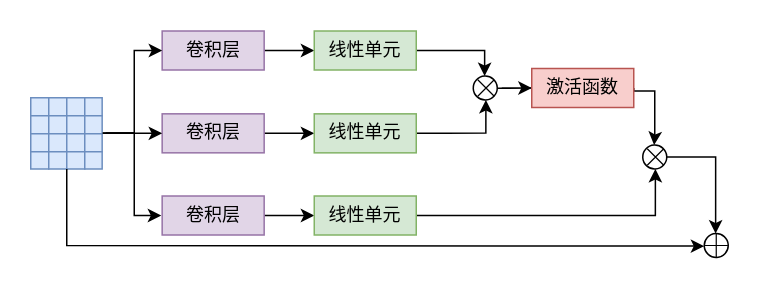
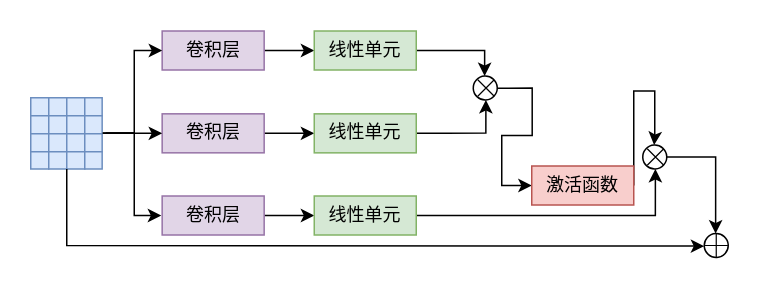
node "激活函数": moved (583, 88) -> (583, 185)
